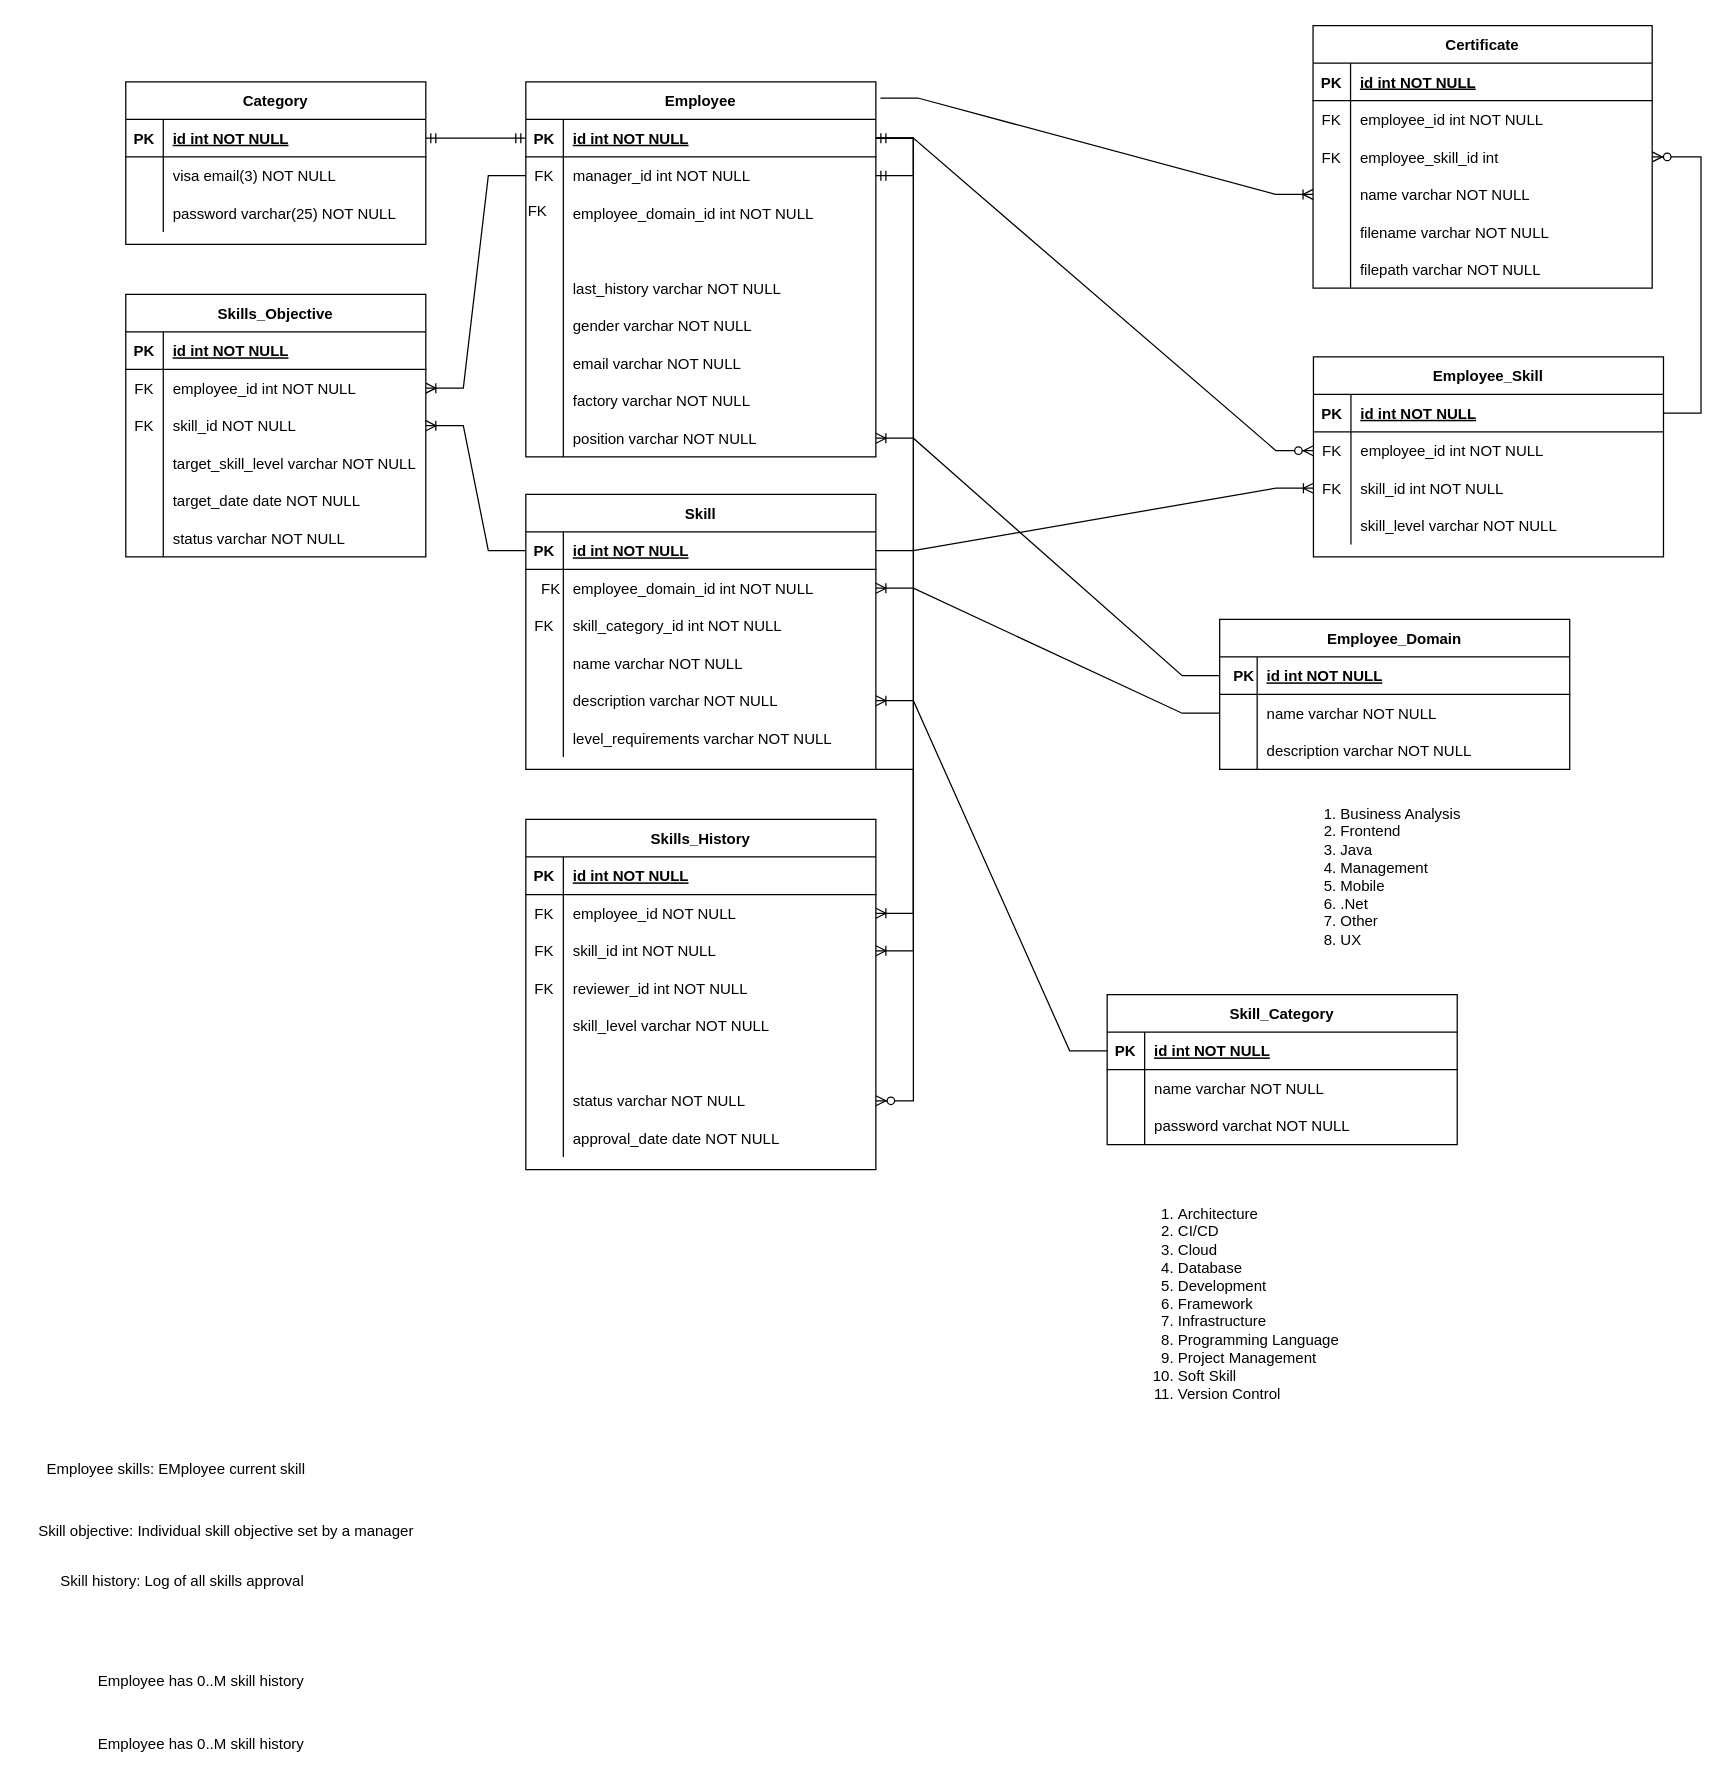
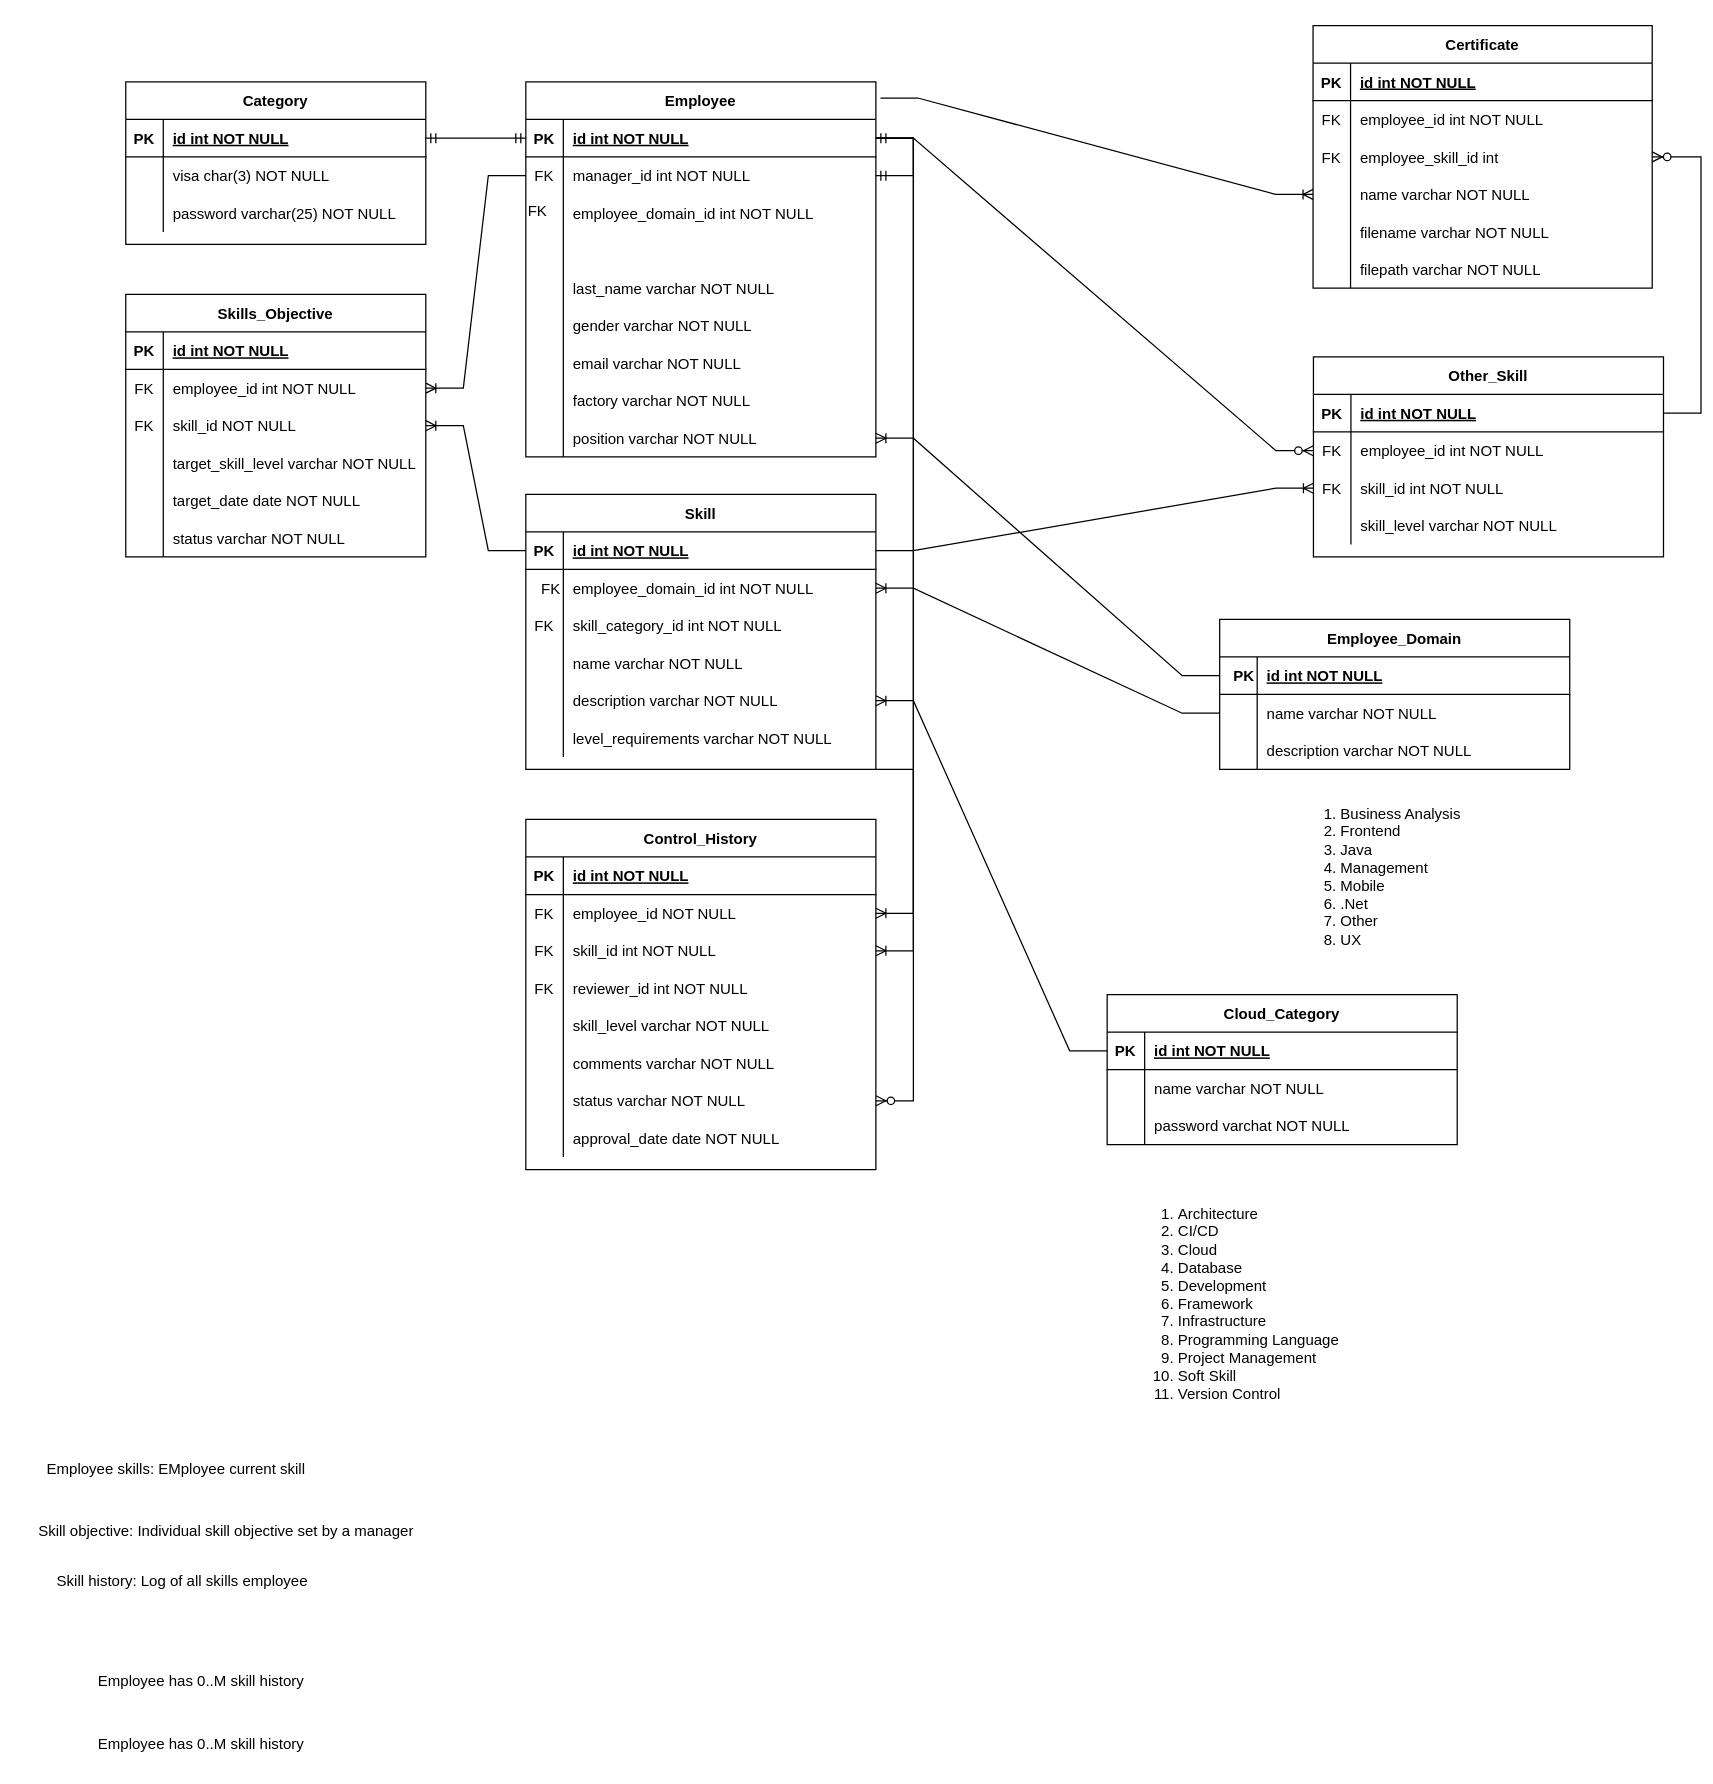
node "visa email(3) NOT NULL": label "visa email(3) NOT NULL" -> "visa char(3) NOT NULL"
node "last_history varchar NOT NULL": label "last_history varchar NOT NULL" -> "last_name varchar NOT NULL"
node "Employee_Skill": label "Employee_Skill" -> "Other_Skill"
node "Skills_History": label "Skills_History" -> "Control_History"
node "Skill_Category": label "Skill_Category" -> "Cloud_Category"
node "comments varchar NOT NULL": added
node "Skill history: Log of all skills approval": label "Skill history: Log of all skills approval" -> "Skill history: Log of all skills employee"
